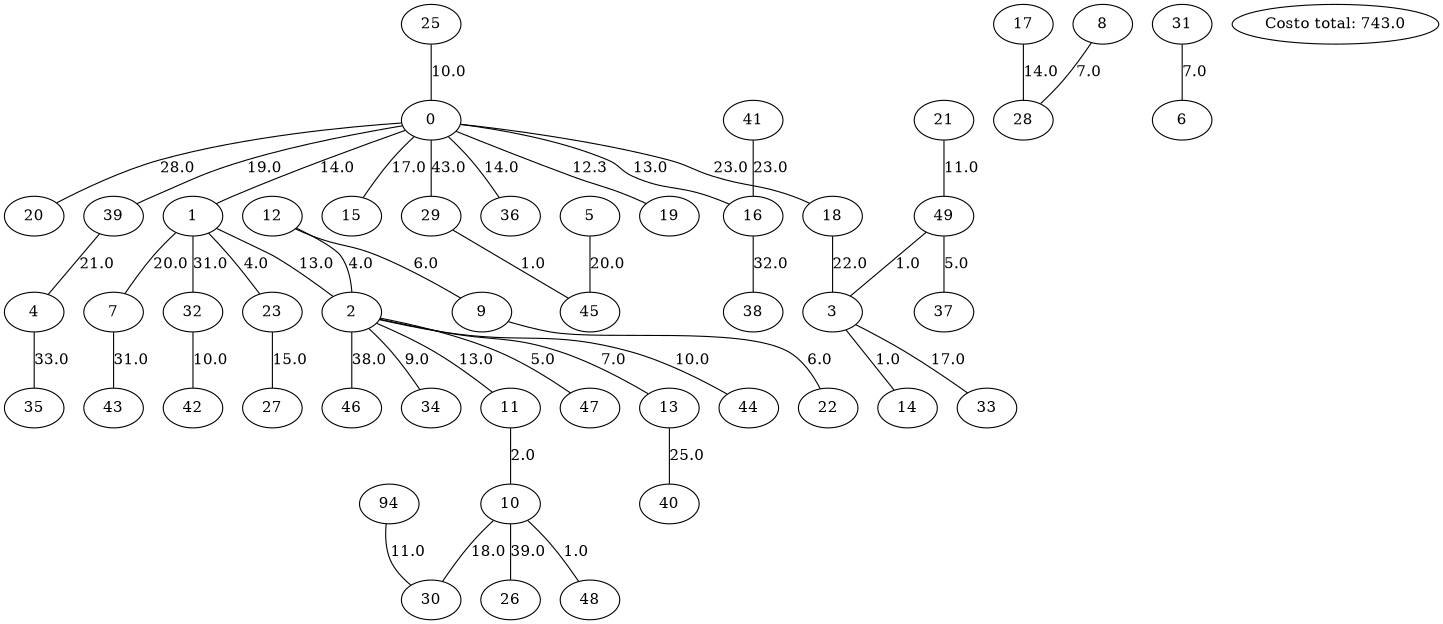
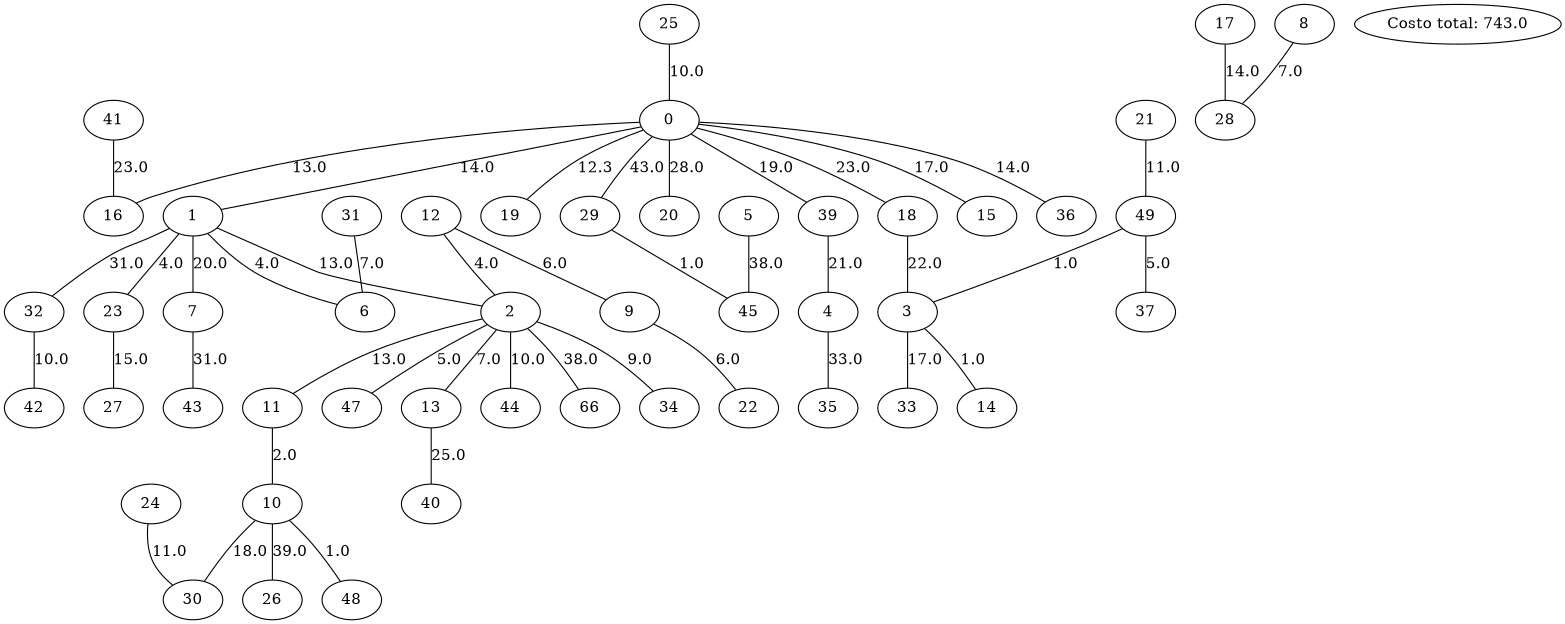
edge "5" -- "45": label "20.0" -> "38.0"
edge "1" -- "6": added, label "4.0"
node "38": removed
node "46": label "46" -> "66"
node "94": label "94" -> "24"
